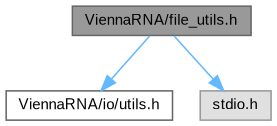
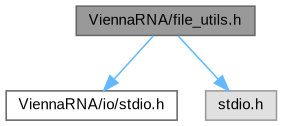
node "ViennaRNA/io/utils.h": label "ViennaRNA/io/utils.h" -> "ViennaRNA/io/stdio.h"
